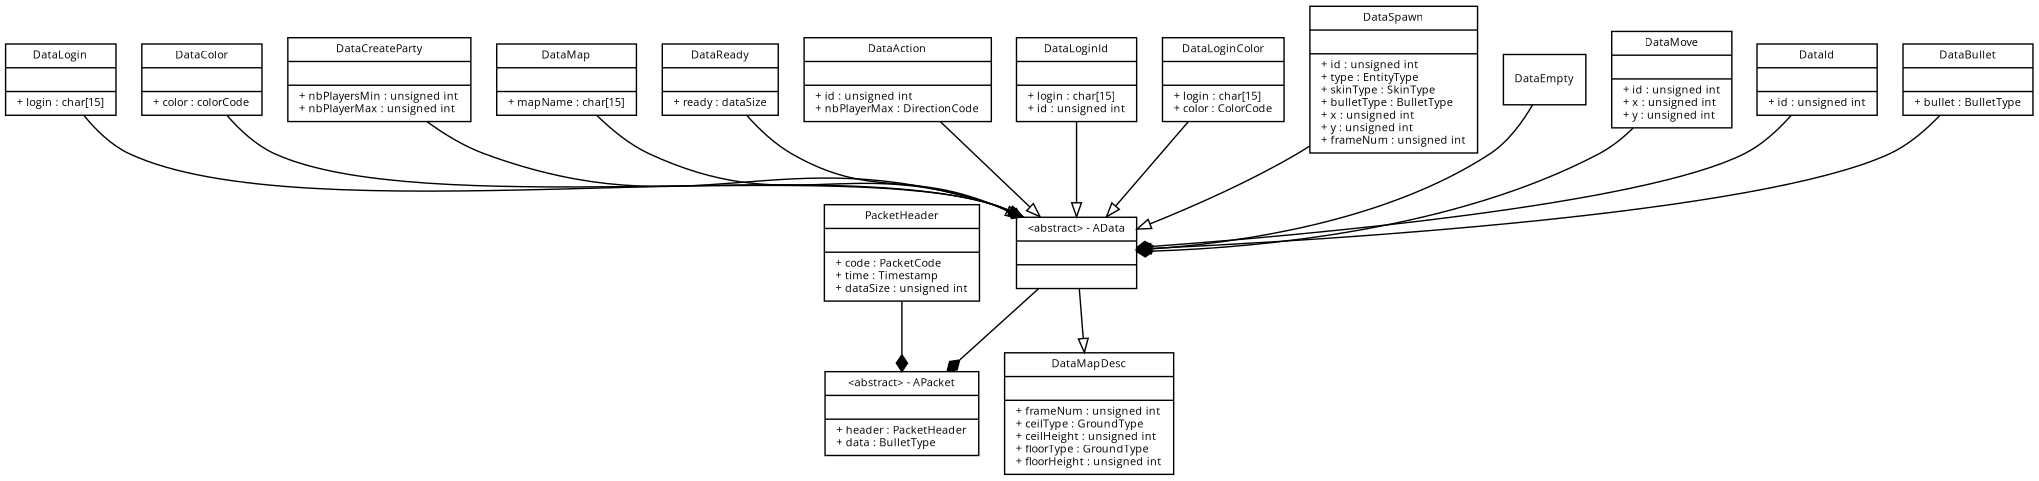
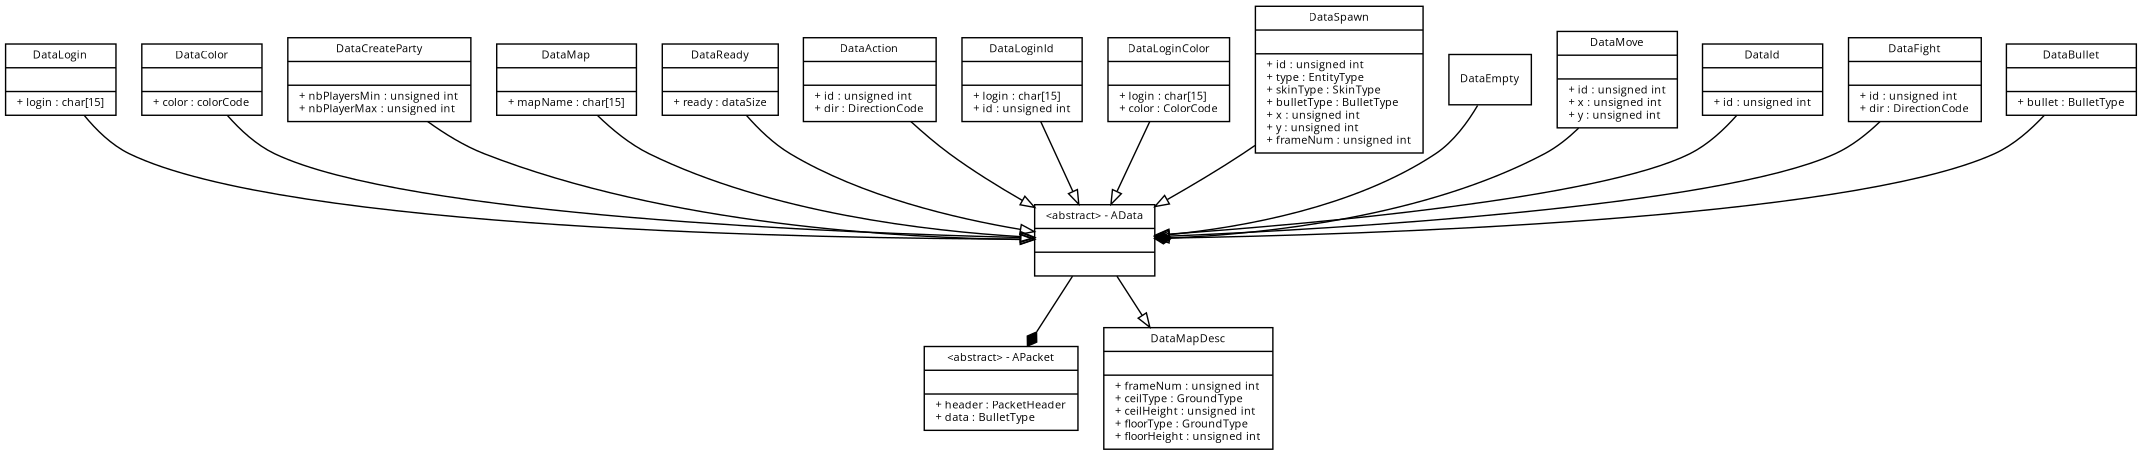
node "DataFight": added
node "DataAction": text "+ nbPlayerMax : DirectionCode" -> "+ dir : DirectionCode"
edge "DataMap" -> "<abstract> - AData": arrowhead diamond -> onormal
edge "DataId" -> "<abstract> - AData": arrowhead diamond -> onormal
node "PacketHeader": removed
